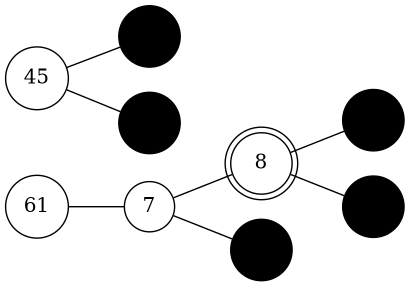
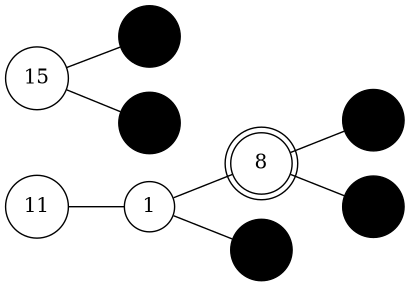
node "45": label "45" -> "15"
node "61": label "61" -> "11"
node "7": label "7" -> "1"
